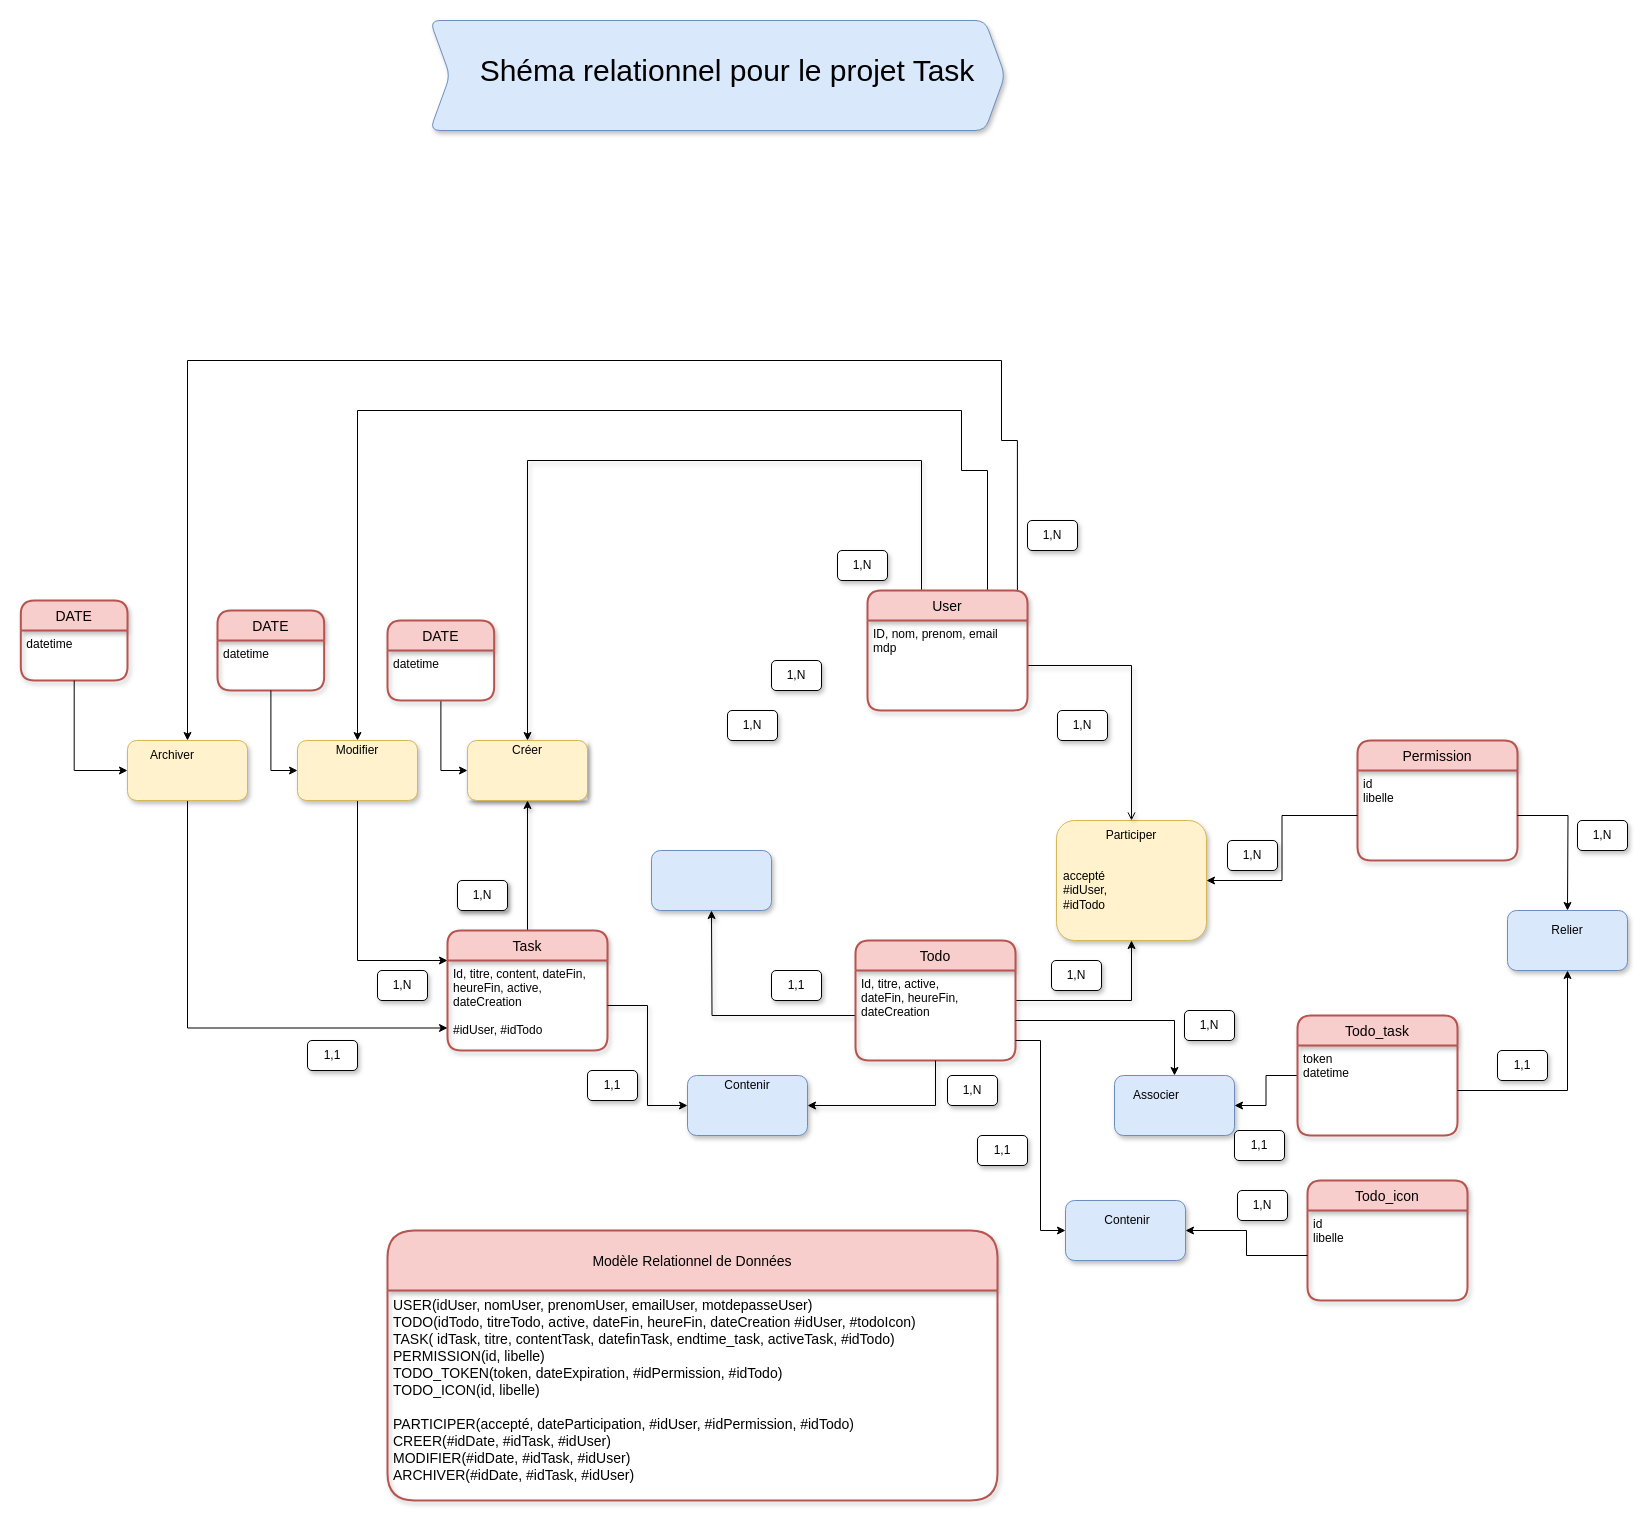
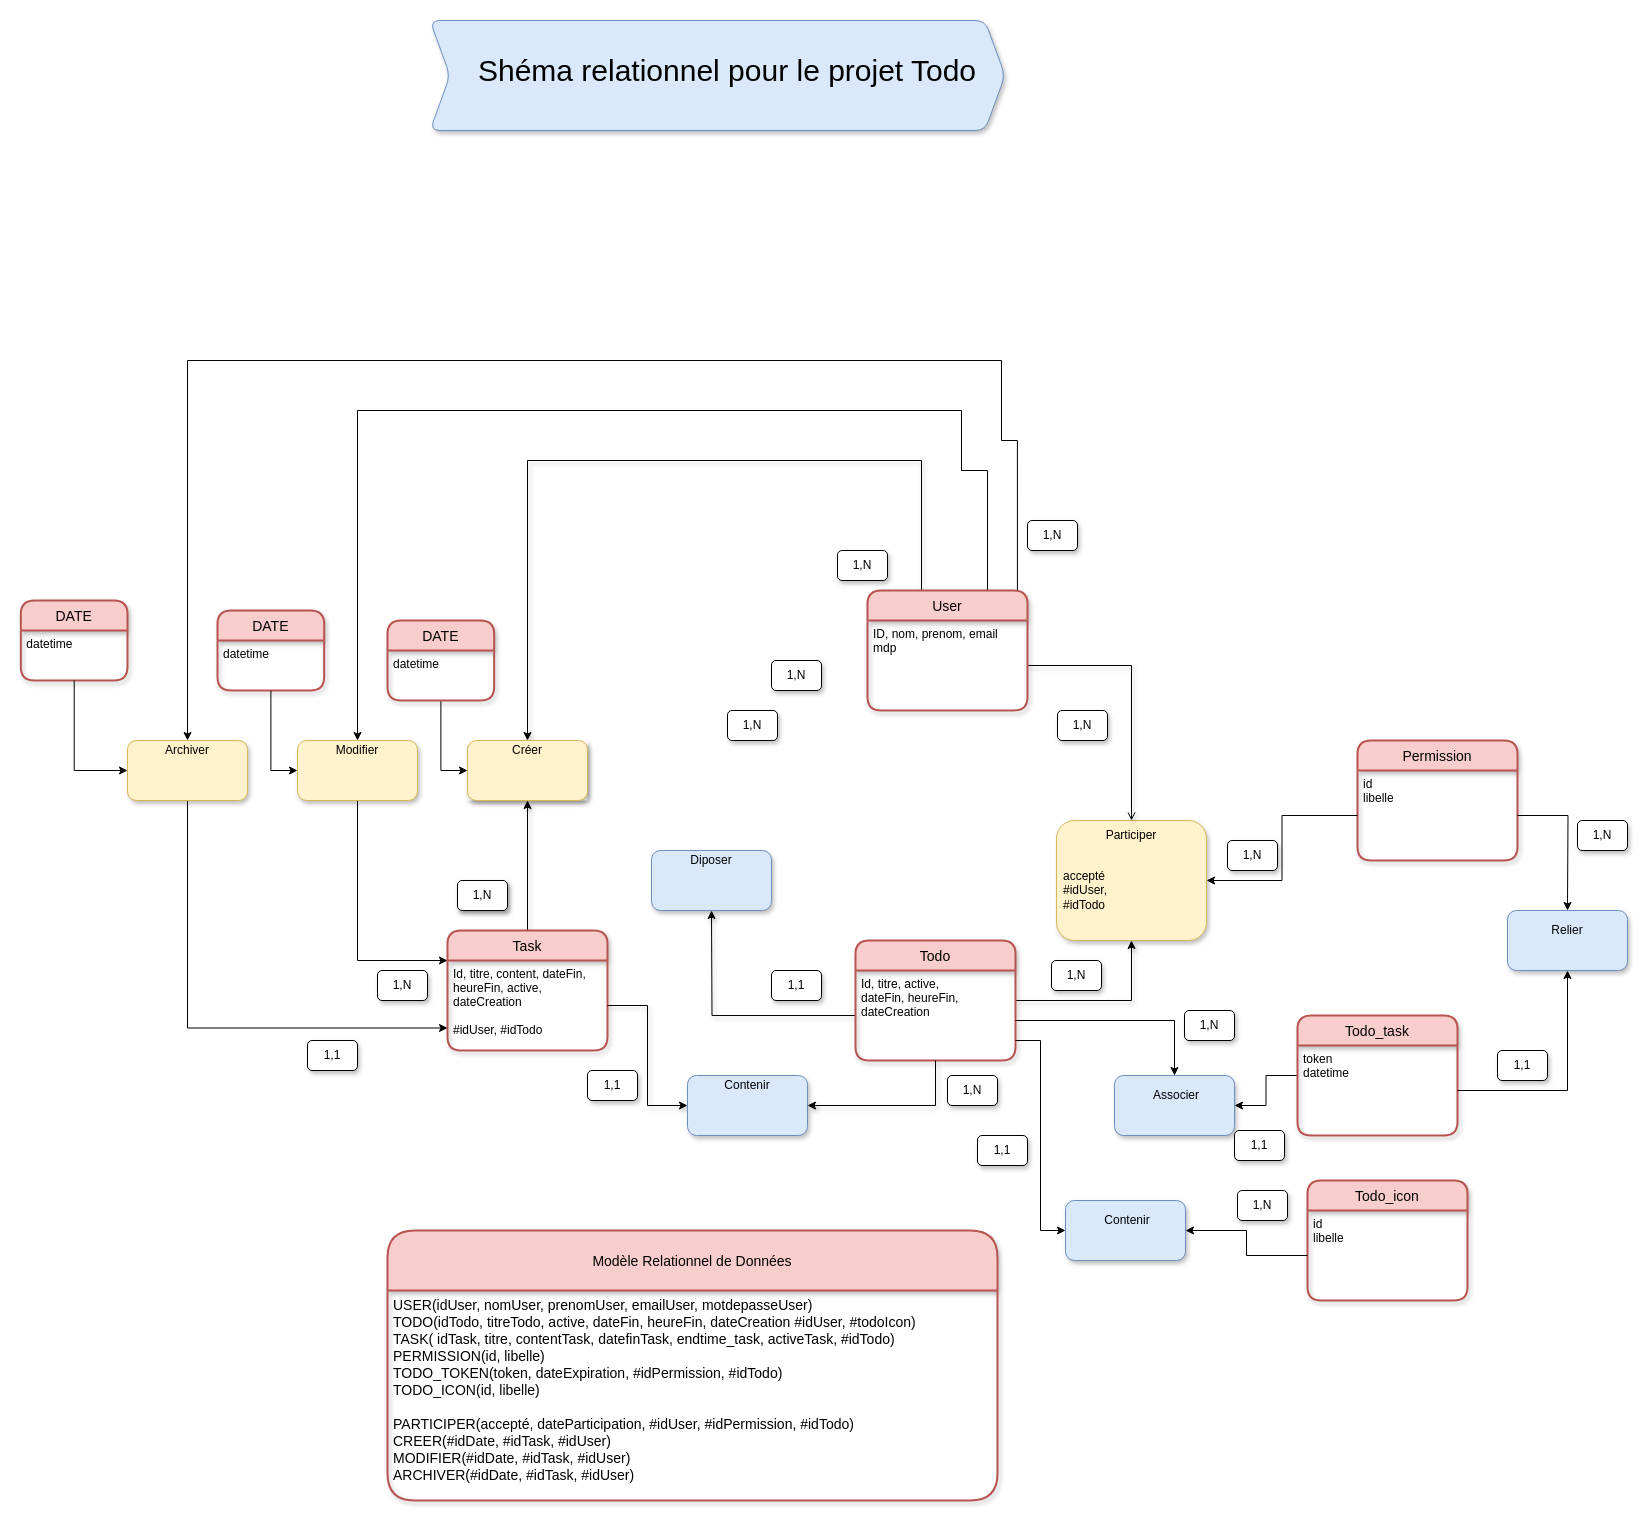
node "Shéma relationnel pour le projet Task": label "Shéma relationnel pour le projet Task" -> "Shéma relationnel pour le projet Todo"
node "Archiver": moved (173, 756) -> (188, 751)
node "Diposer": added
node "Associer": moved (1157, 1096) -> (1177, 1096)
